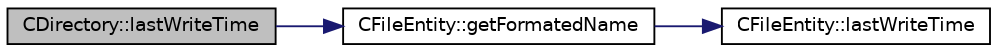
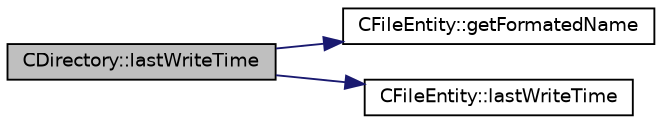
edge "CFileEntity::getFormatedName" -> "CFileEntity::lastWriteTime": now "CDirectory::lastWriteTime" -> "CFileEntity::lastWriteTime"
